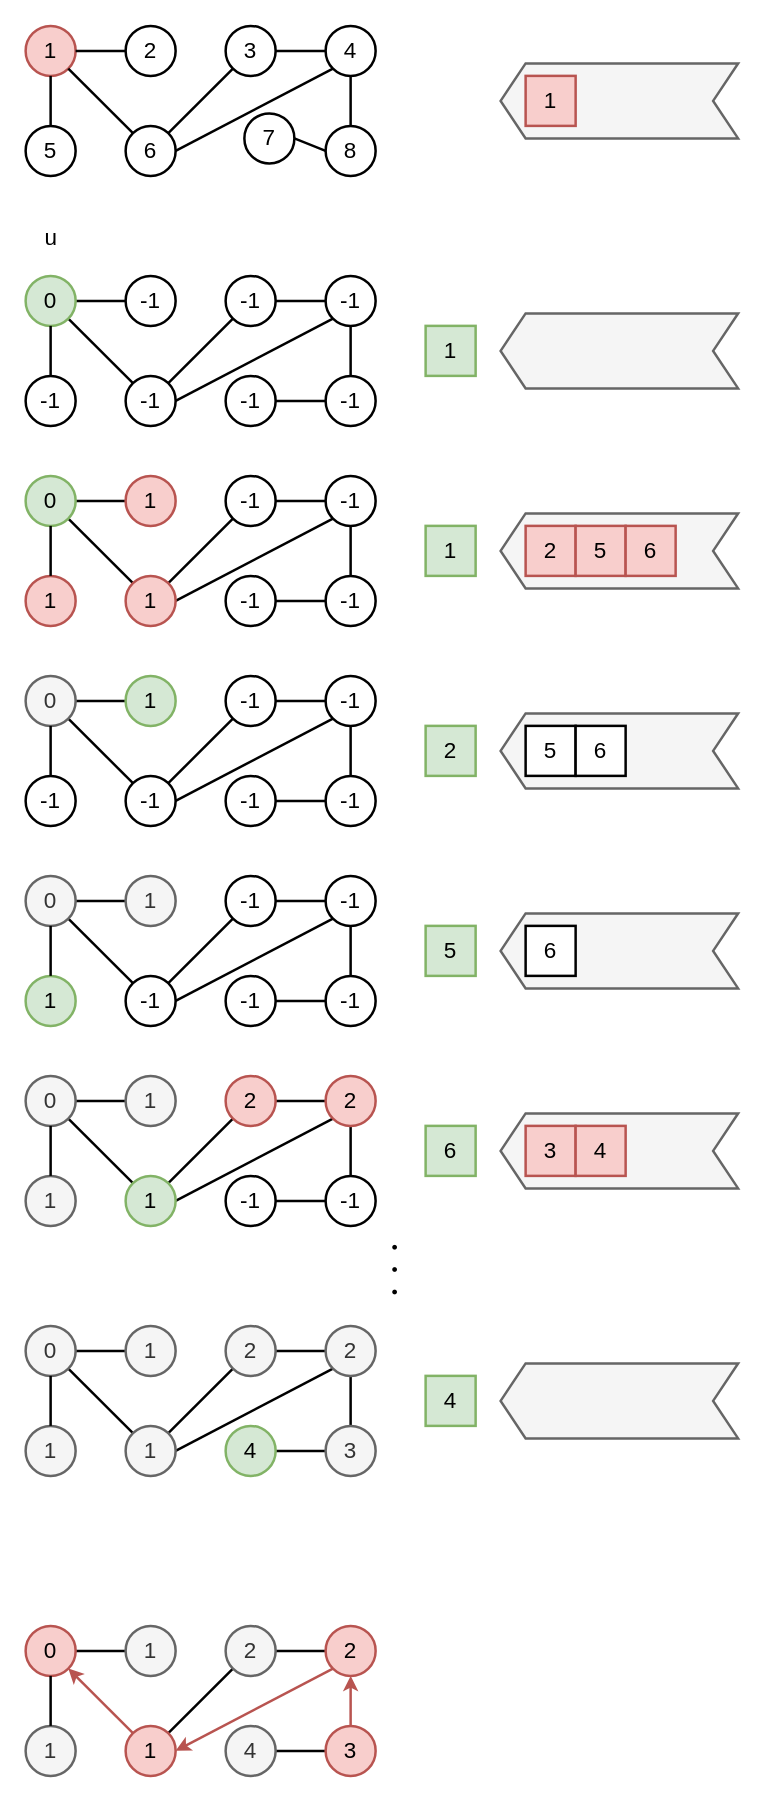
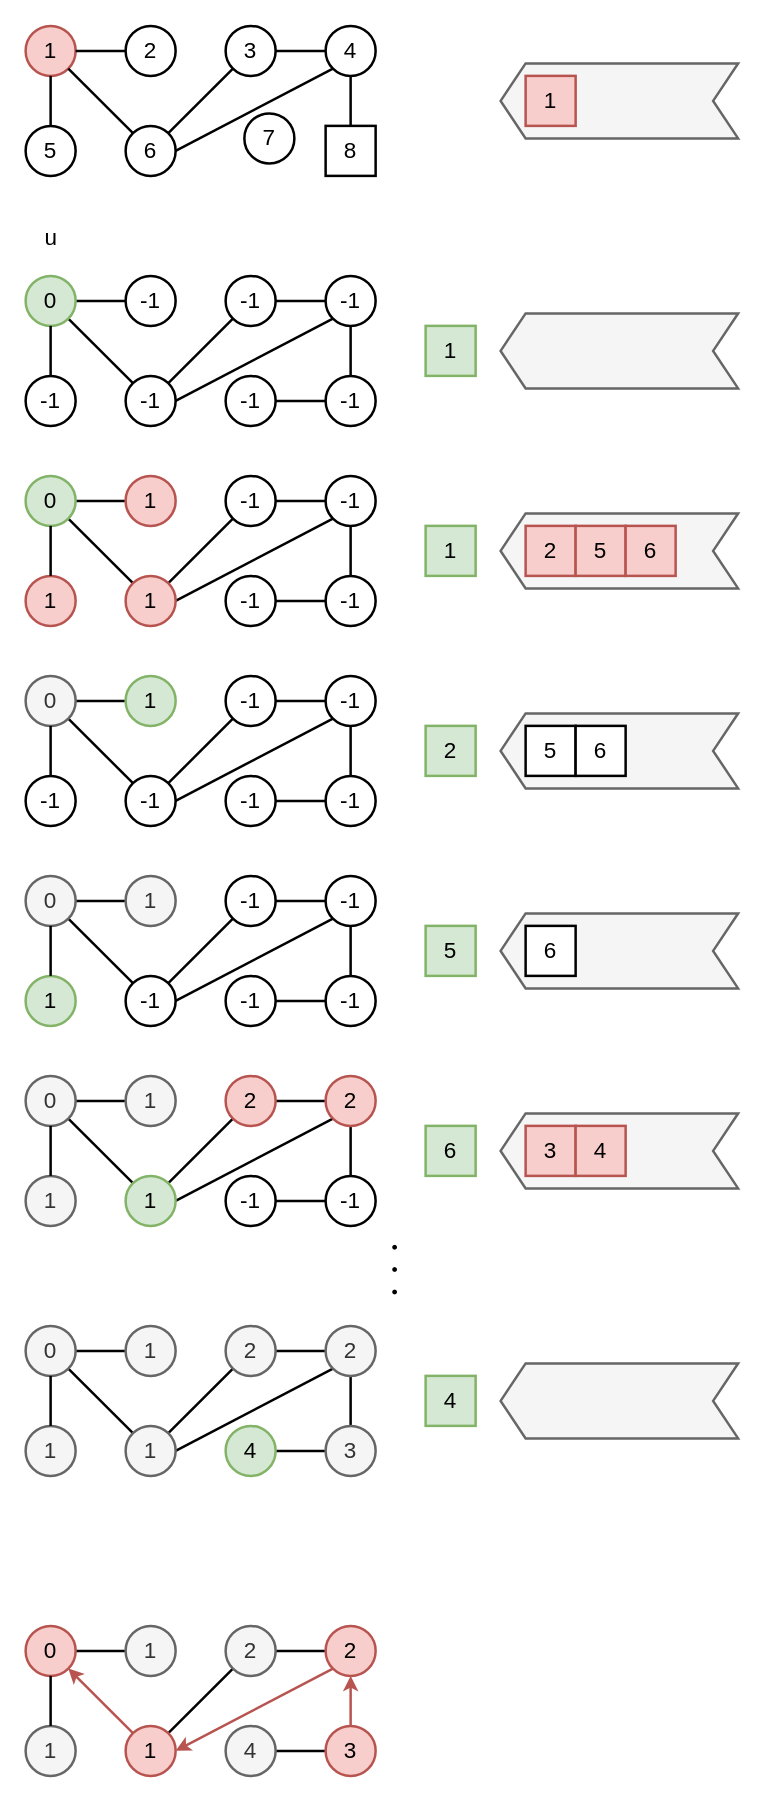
edge "7" -- "8": removed
node "8": shape ellipse -> rectangle
